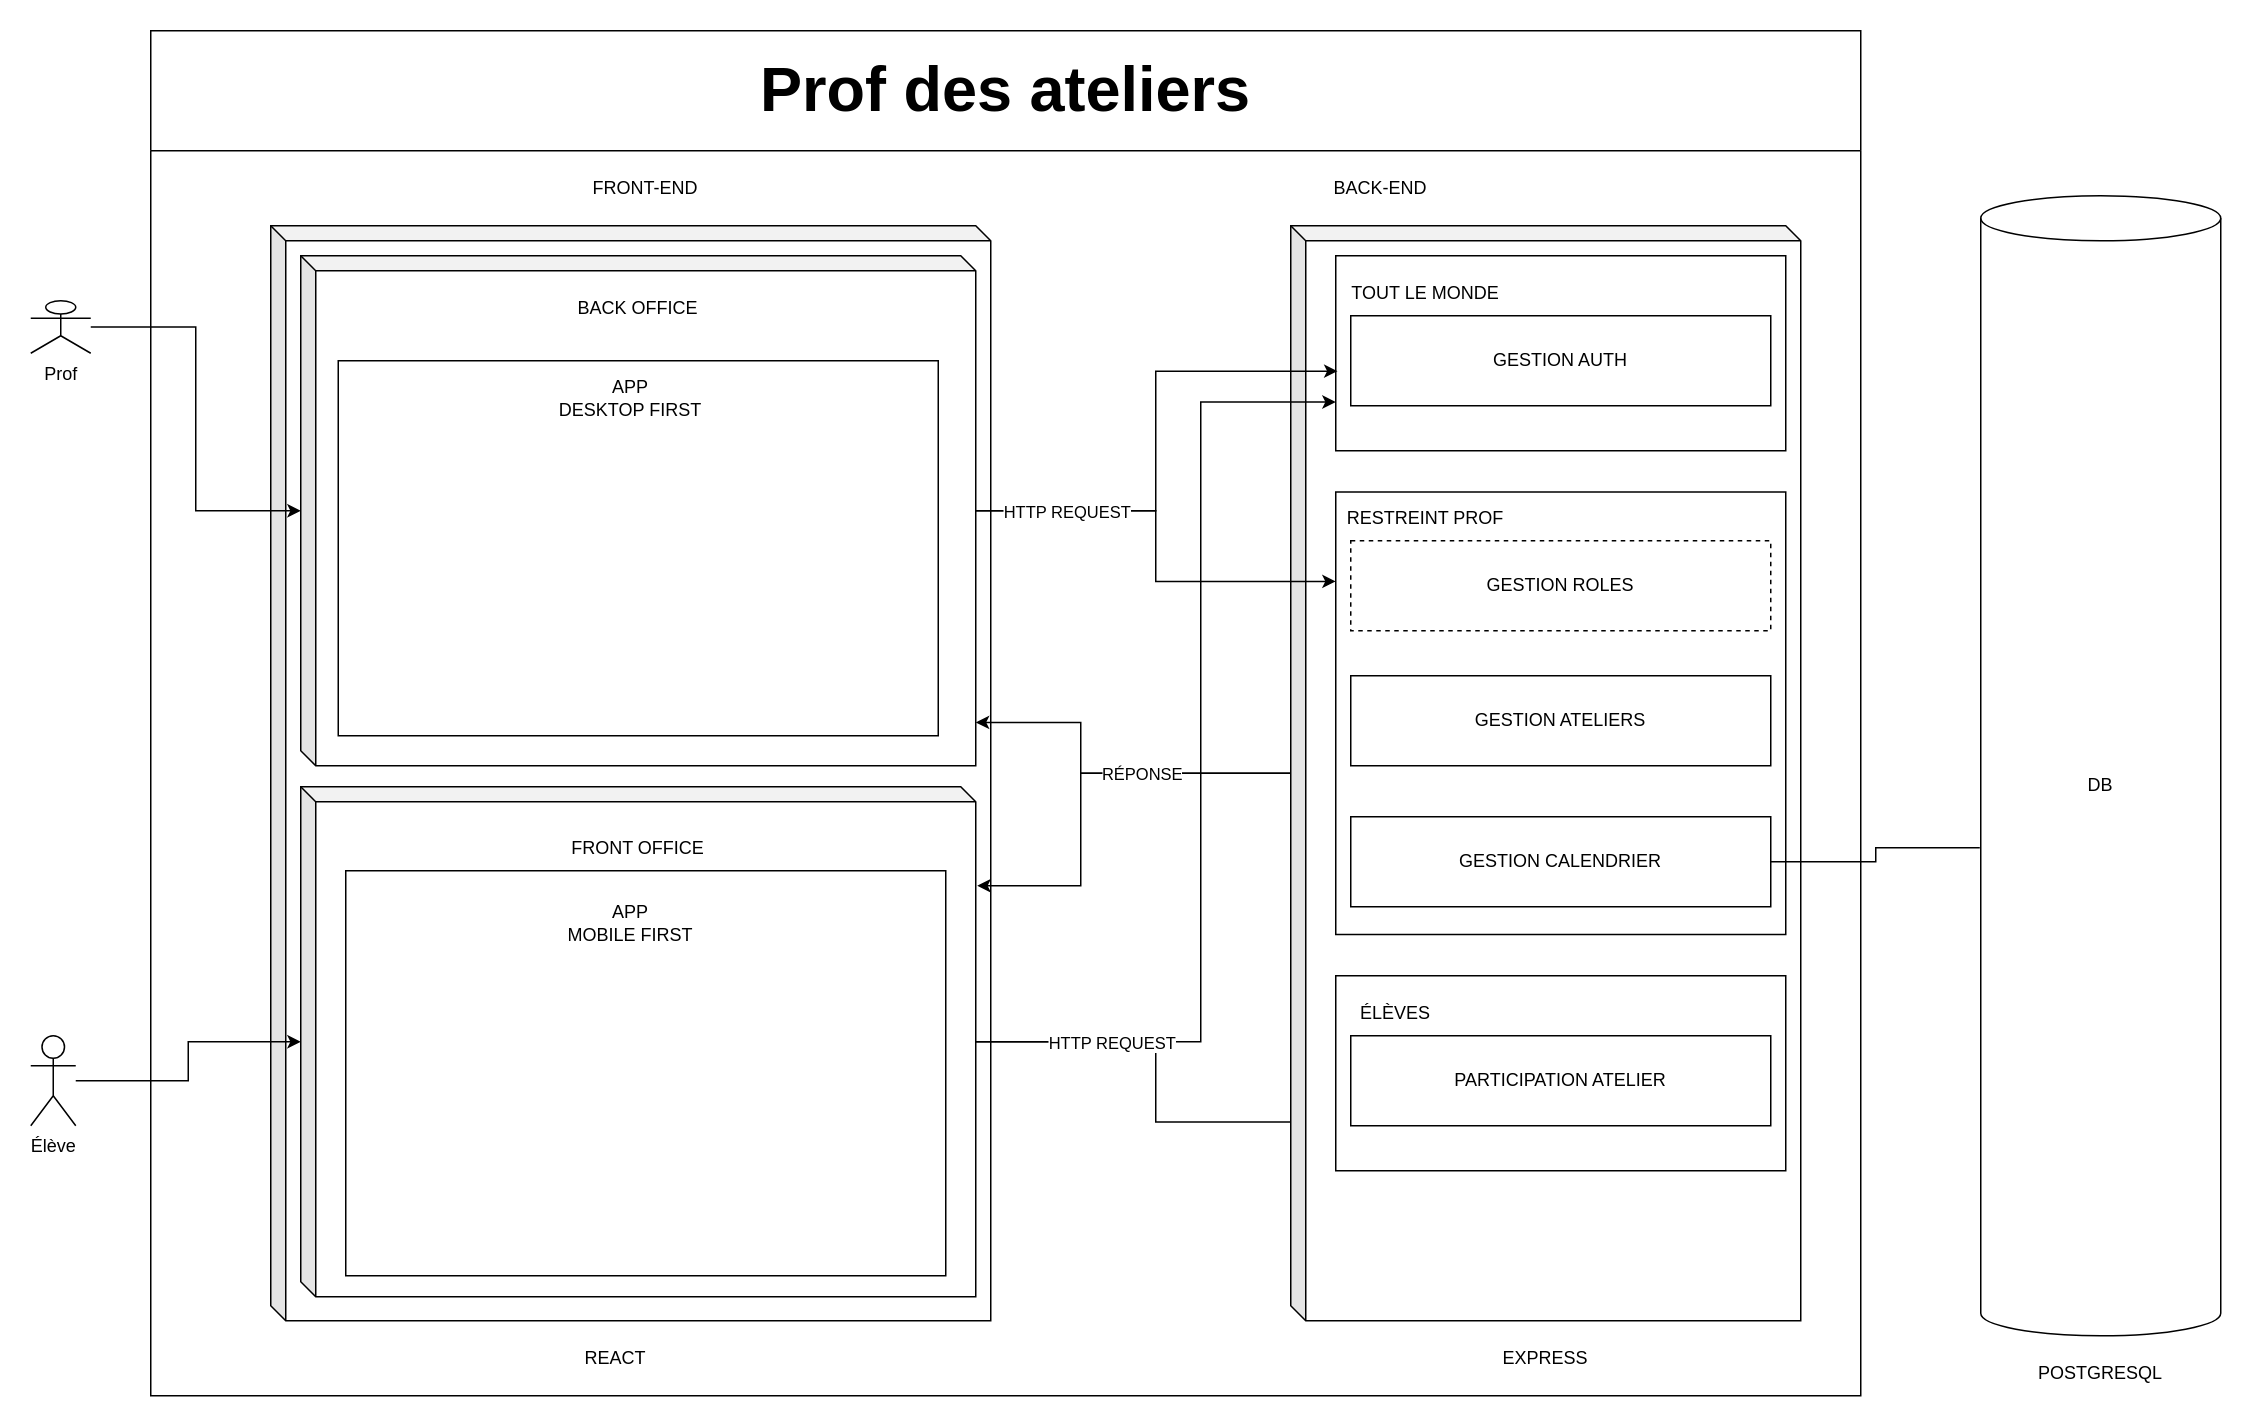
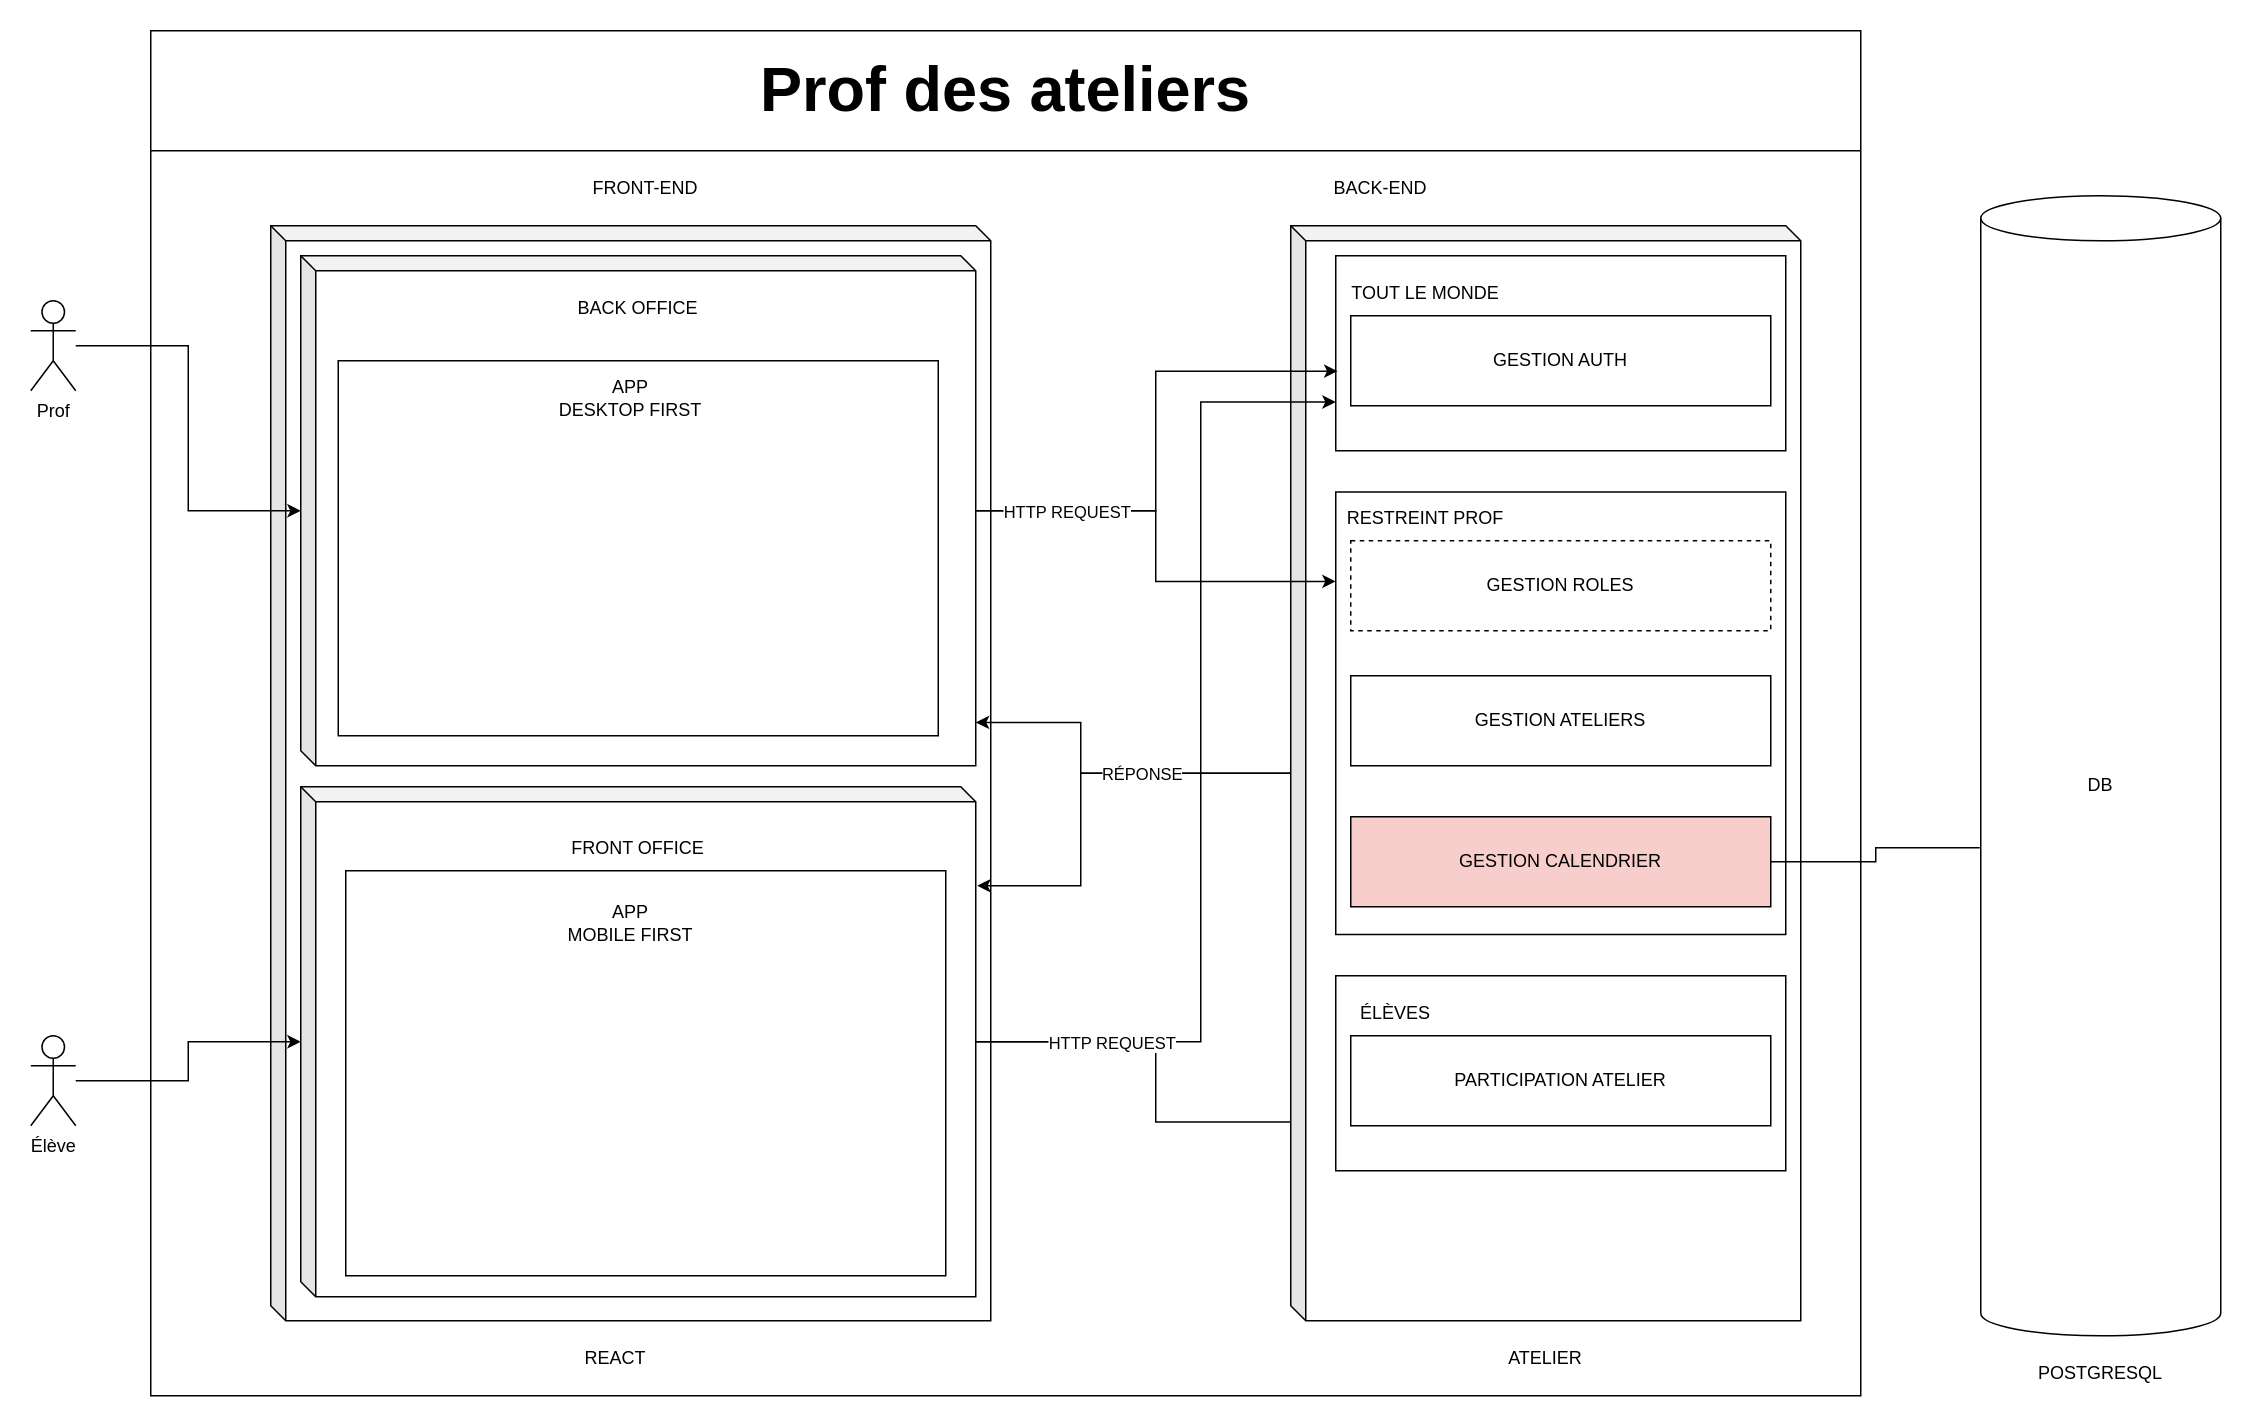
node "Prof": size 60x53 -> 45x90
node "GESTION CALENDRIER": fillcolor #ffffff -> #f8cecc
node "EXPRESS": label "EXPRESS" -> "ATELIER"
